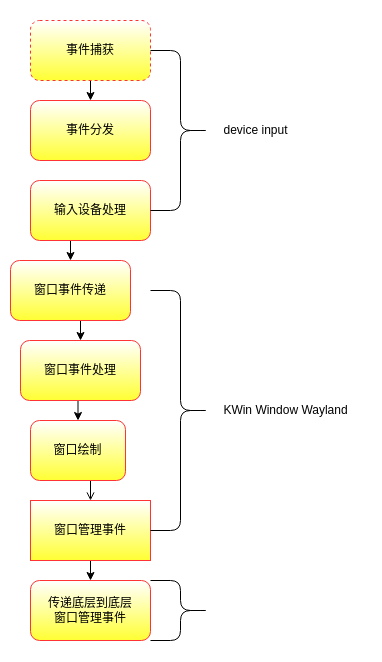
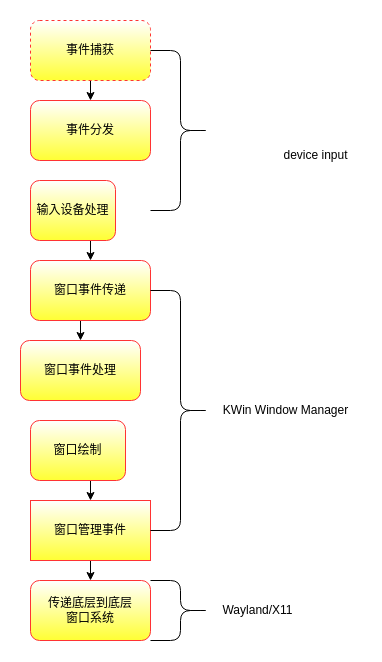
node "device input": moved (256, 131) -> (316, 156)
node "输入设备处理": size 120x60 -> 85x60
node "窗口事件传递": moved (71, 291) -> (91, 291)
edge "窗口事件处理" -> "窗口绘制": removed
node "KWin Window Wayland": label "KWin Window Wayland" -> "KWin Window Manager"
edge "窗口绘制" -> "窗口管理事件": arrowhead open -> classic
node "传递底层到底层 窗口管理事件": label "传递底层到底层 窗口管理事件" -> "传递底层到底层 窗口系统"
node "Wayland/X11": added
